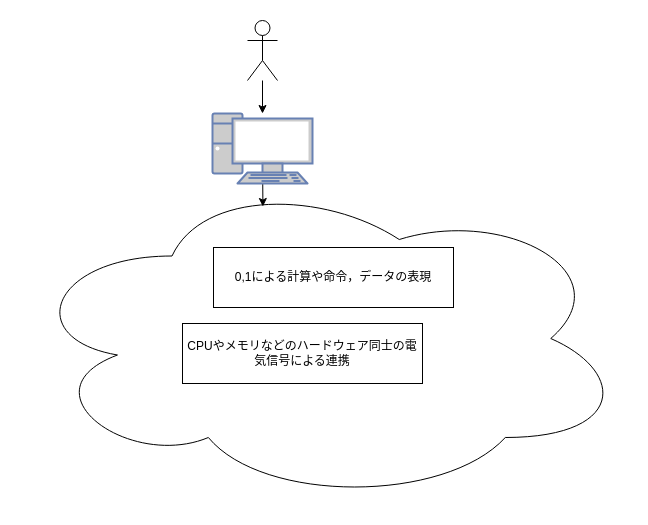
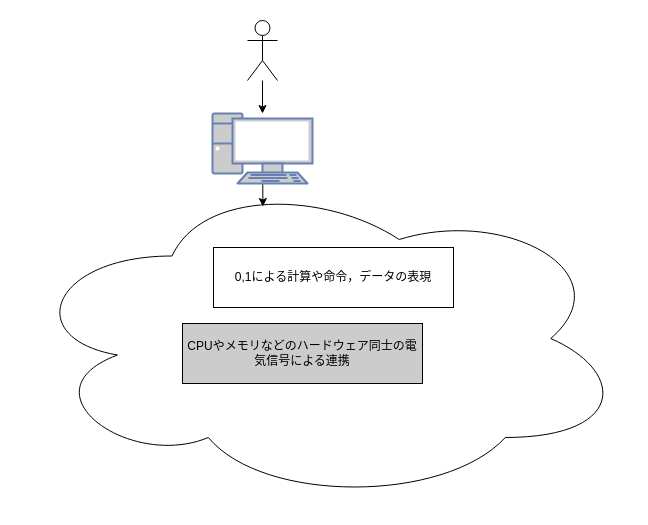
node "CPUやメモリなどのハードウェア同士の電気信号による連携": fillcolor #ffffff -> #cccccc
